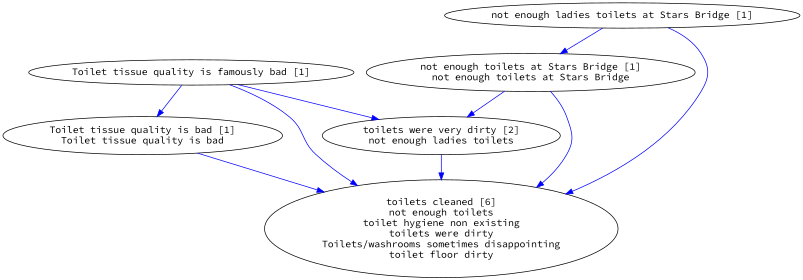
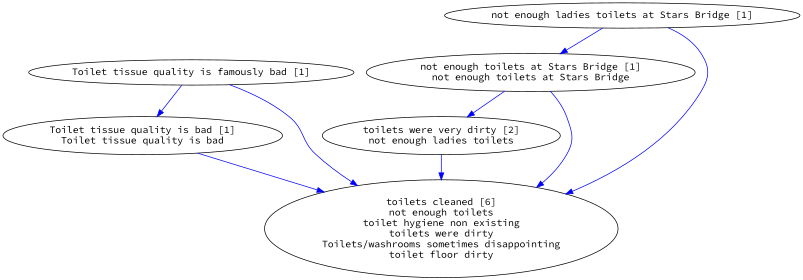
edge "Toilet tissue quality is famously bad [1]" -> "toilets were very dirty [2] not enough ladies toilets": removed
